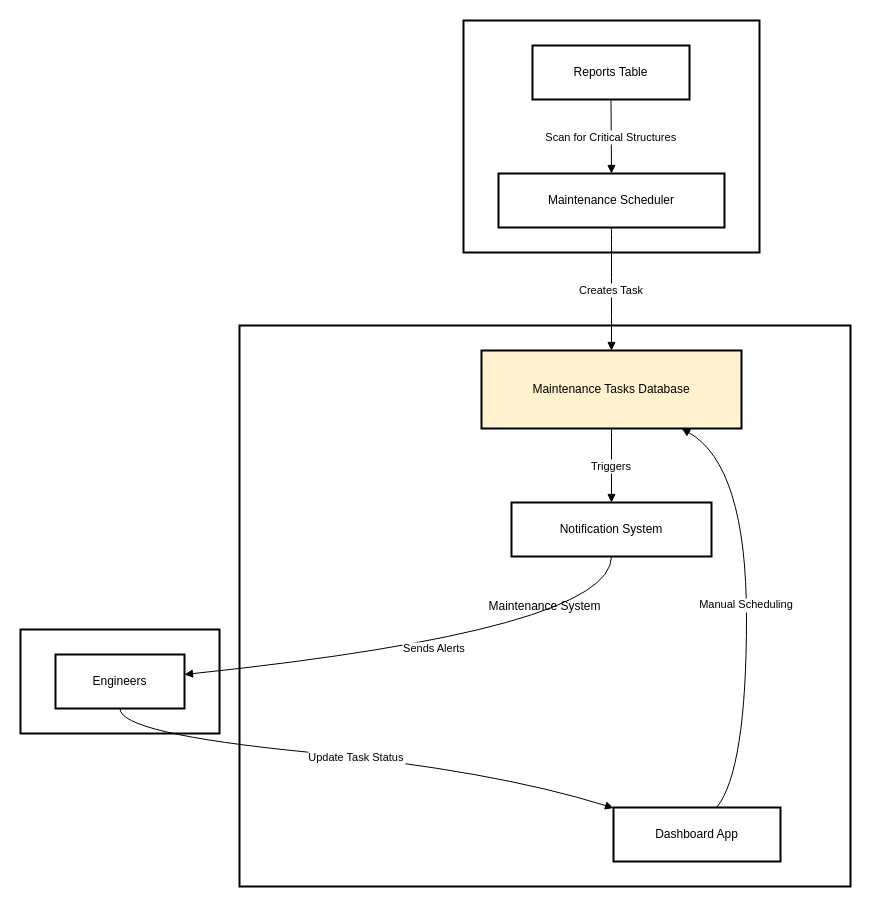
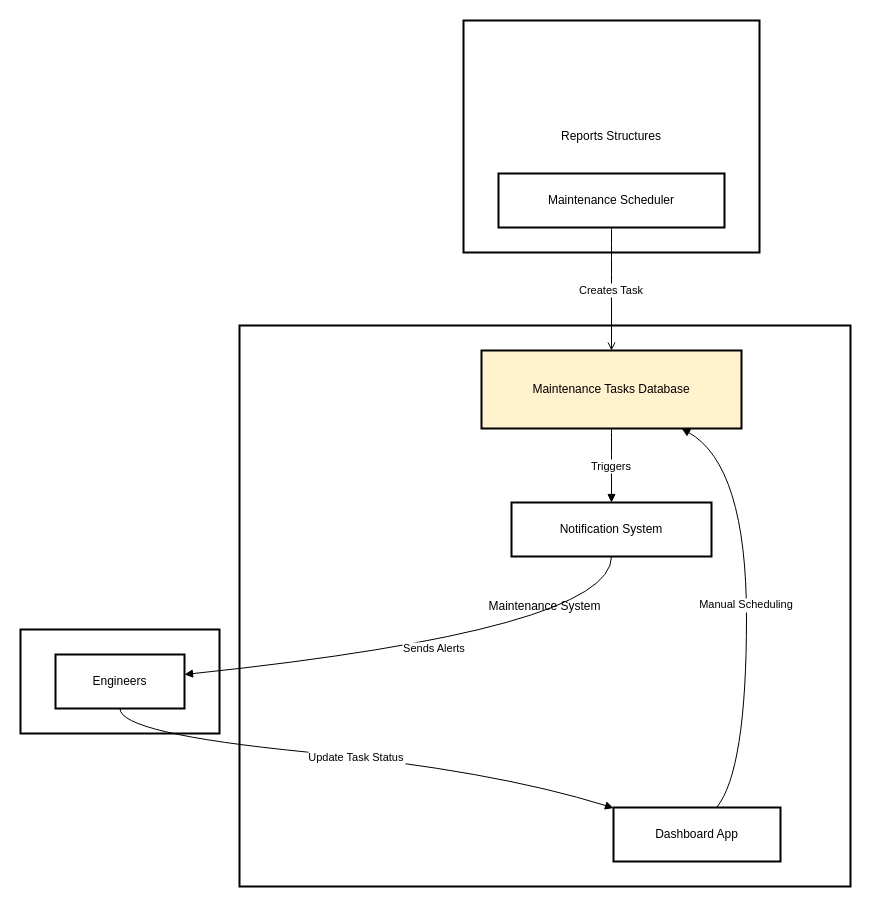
node "Reports Table": removed
edge "Reports Table" -> "Maintenance Scheduler": removed, label "Scan for Critical Structures"
edge "Maintenance Scheduler" -> "Maintenance Tasks Database": arrowhead block -> open
